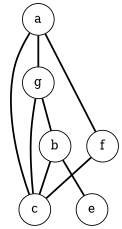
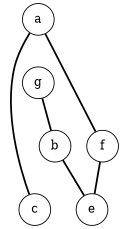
edge "a" -- "g": removed
edge "g" -- "c": removed
edge "b" -- "c": removed
edge "f" -- "c": now "f" -- "e"
